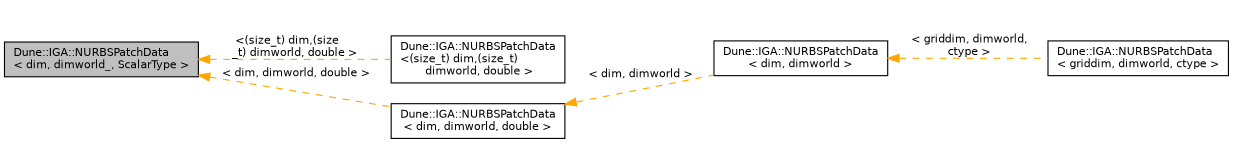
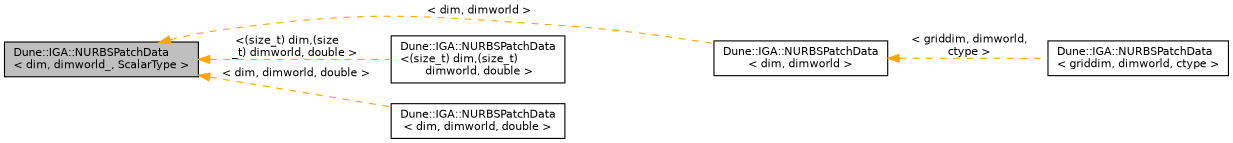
edge "Dune::IGA::NURBSPatchData < dim, dimworld >" -> "Dune::IGA::NURBSPatchData < dim, dimworld, double >": now "Dune::IGA::NURBSPatchData < dim, dimworld >" -> "Dune::IGA::NURBSPatchData < dim, dimworld_, ScalarType >"
